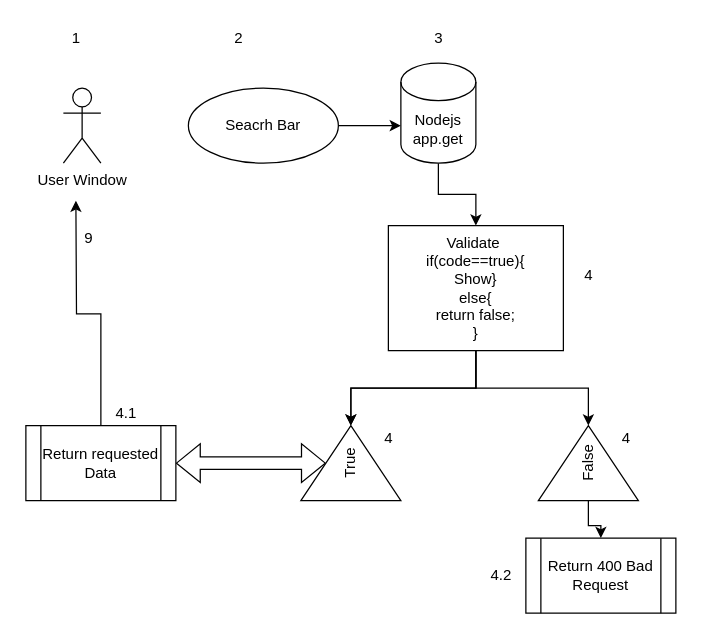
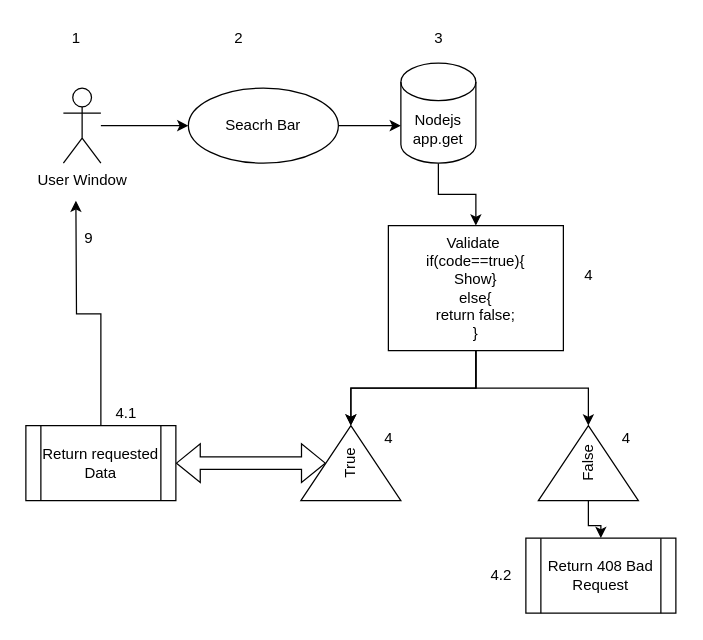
edge "User Window" -> "Seacrh Bar": added
node "Return 400 Bad Request": label "Return 400 Bad Request" -> "Return 408 Bad Request"
